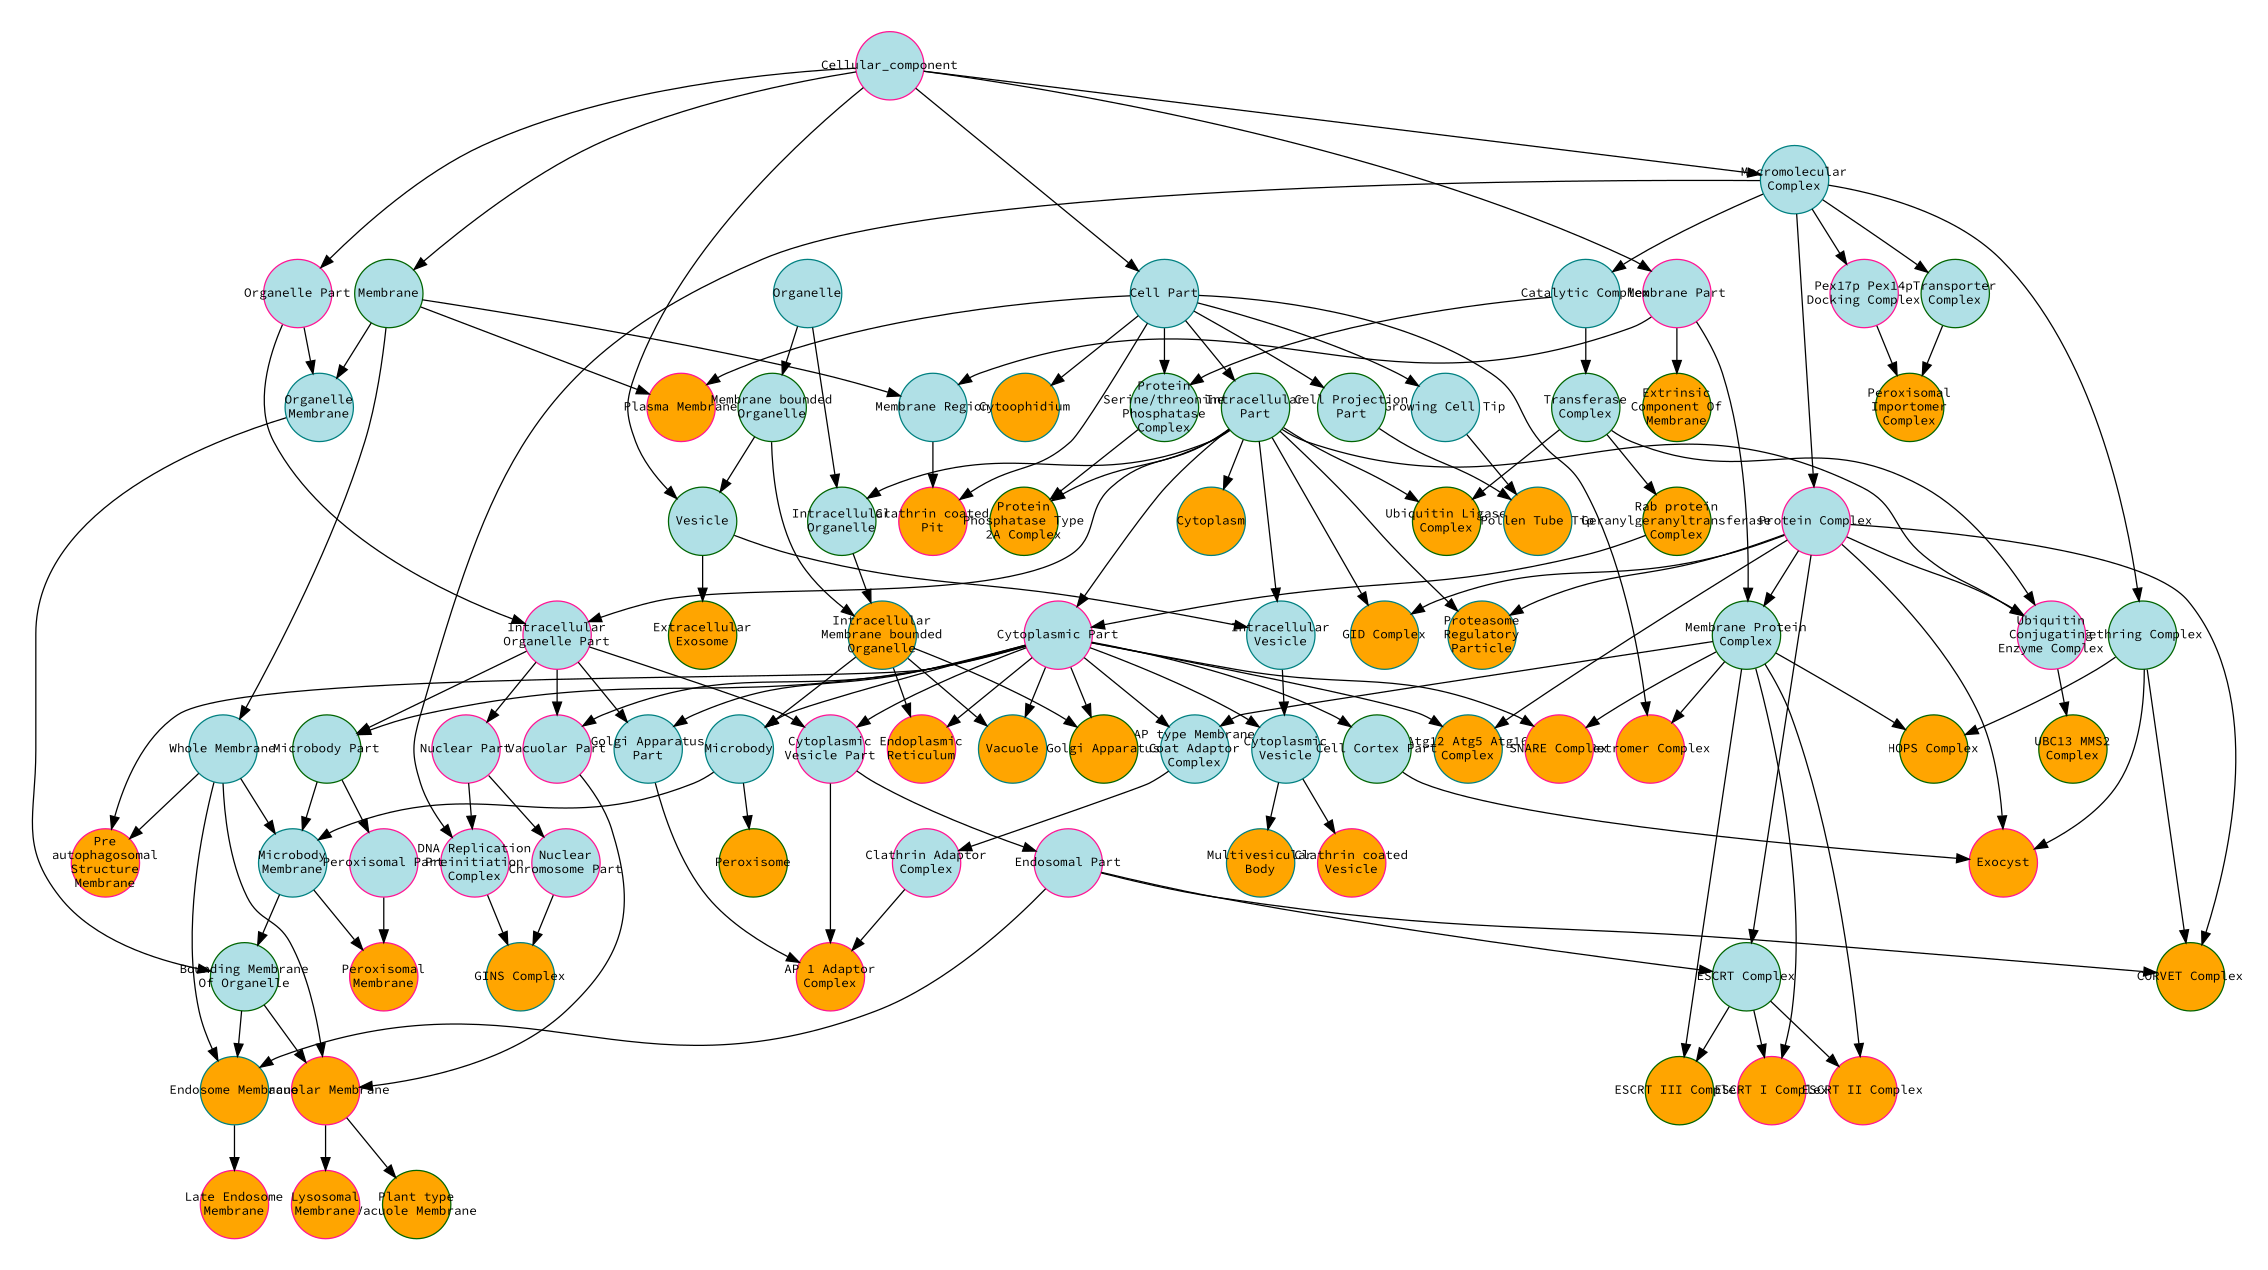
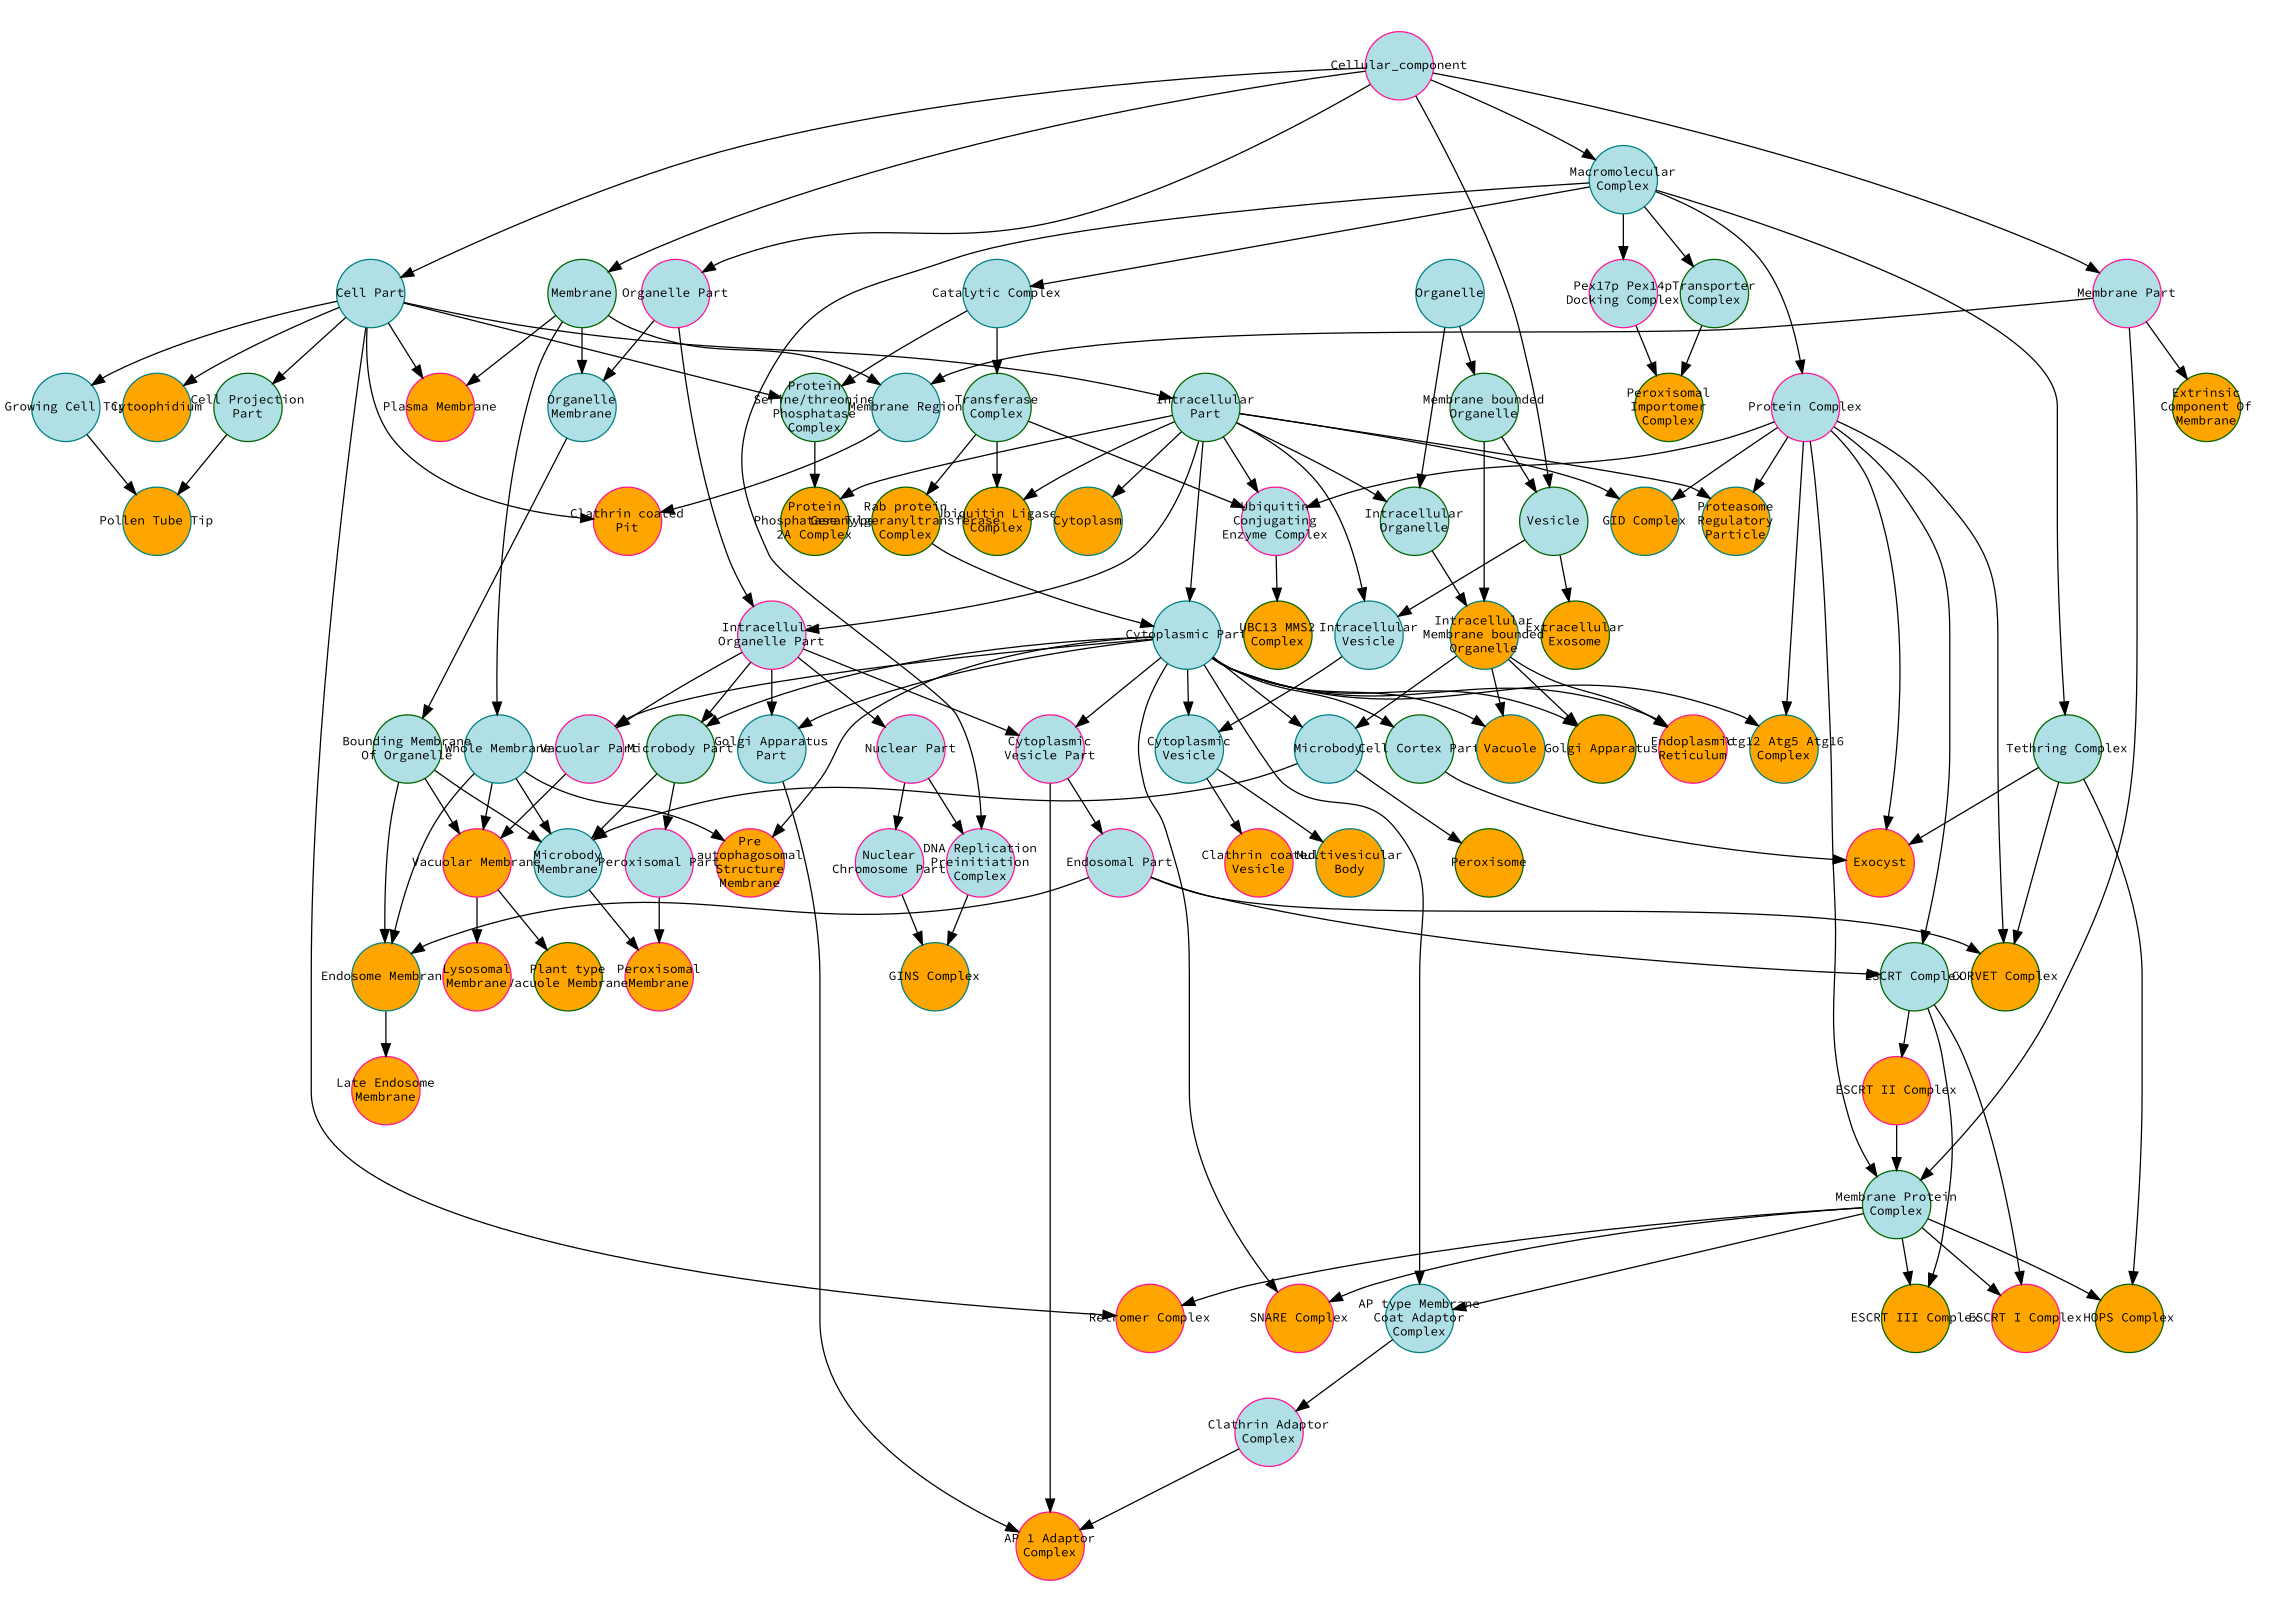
node "Cytoplasmic Part": color deeppink -> teal
edge "Membrane Protein Complex" -> "ESCRT II Complex": reversed
edge "Microbody Membrane" -> "Bounding Membrane Of Organelle": reversed
